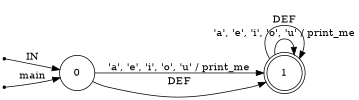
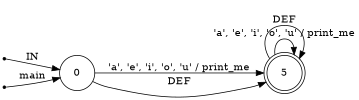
node "1": label "1" -> "5"
